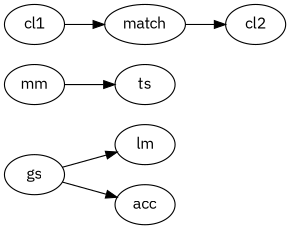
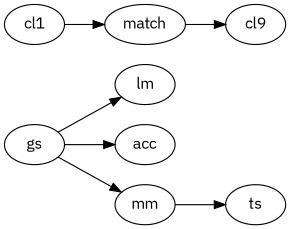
node "cl2": label "cl2" -> "cl9"
edge "gs" -> "mm": added
